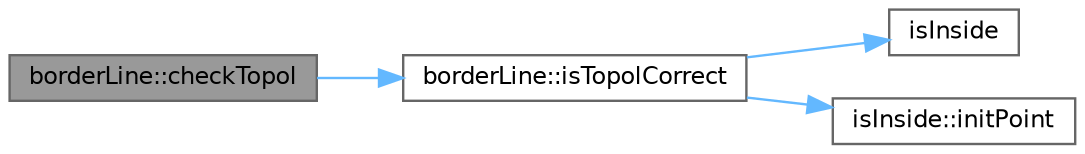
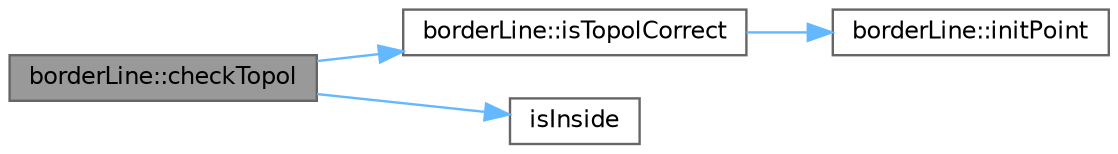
edge "borderLine::isTopolCorrect" -> "isInside": now "borderLine::checkTopol" -> "isInside"
node "isInside::initPoint": label "isInside::initPoint" -> "borderLine::initPoint"
